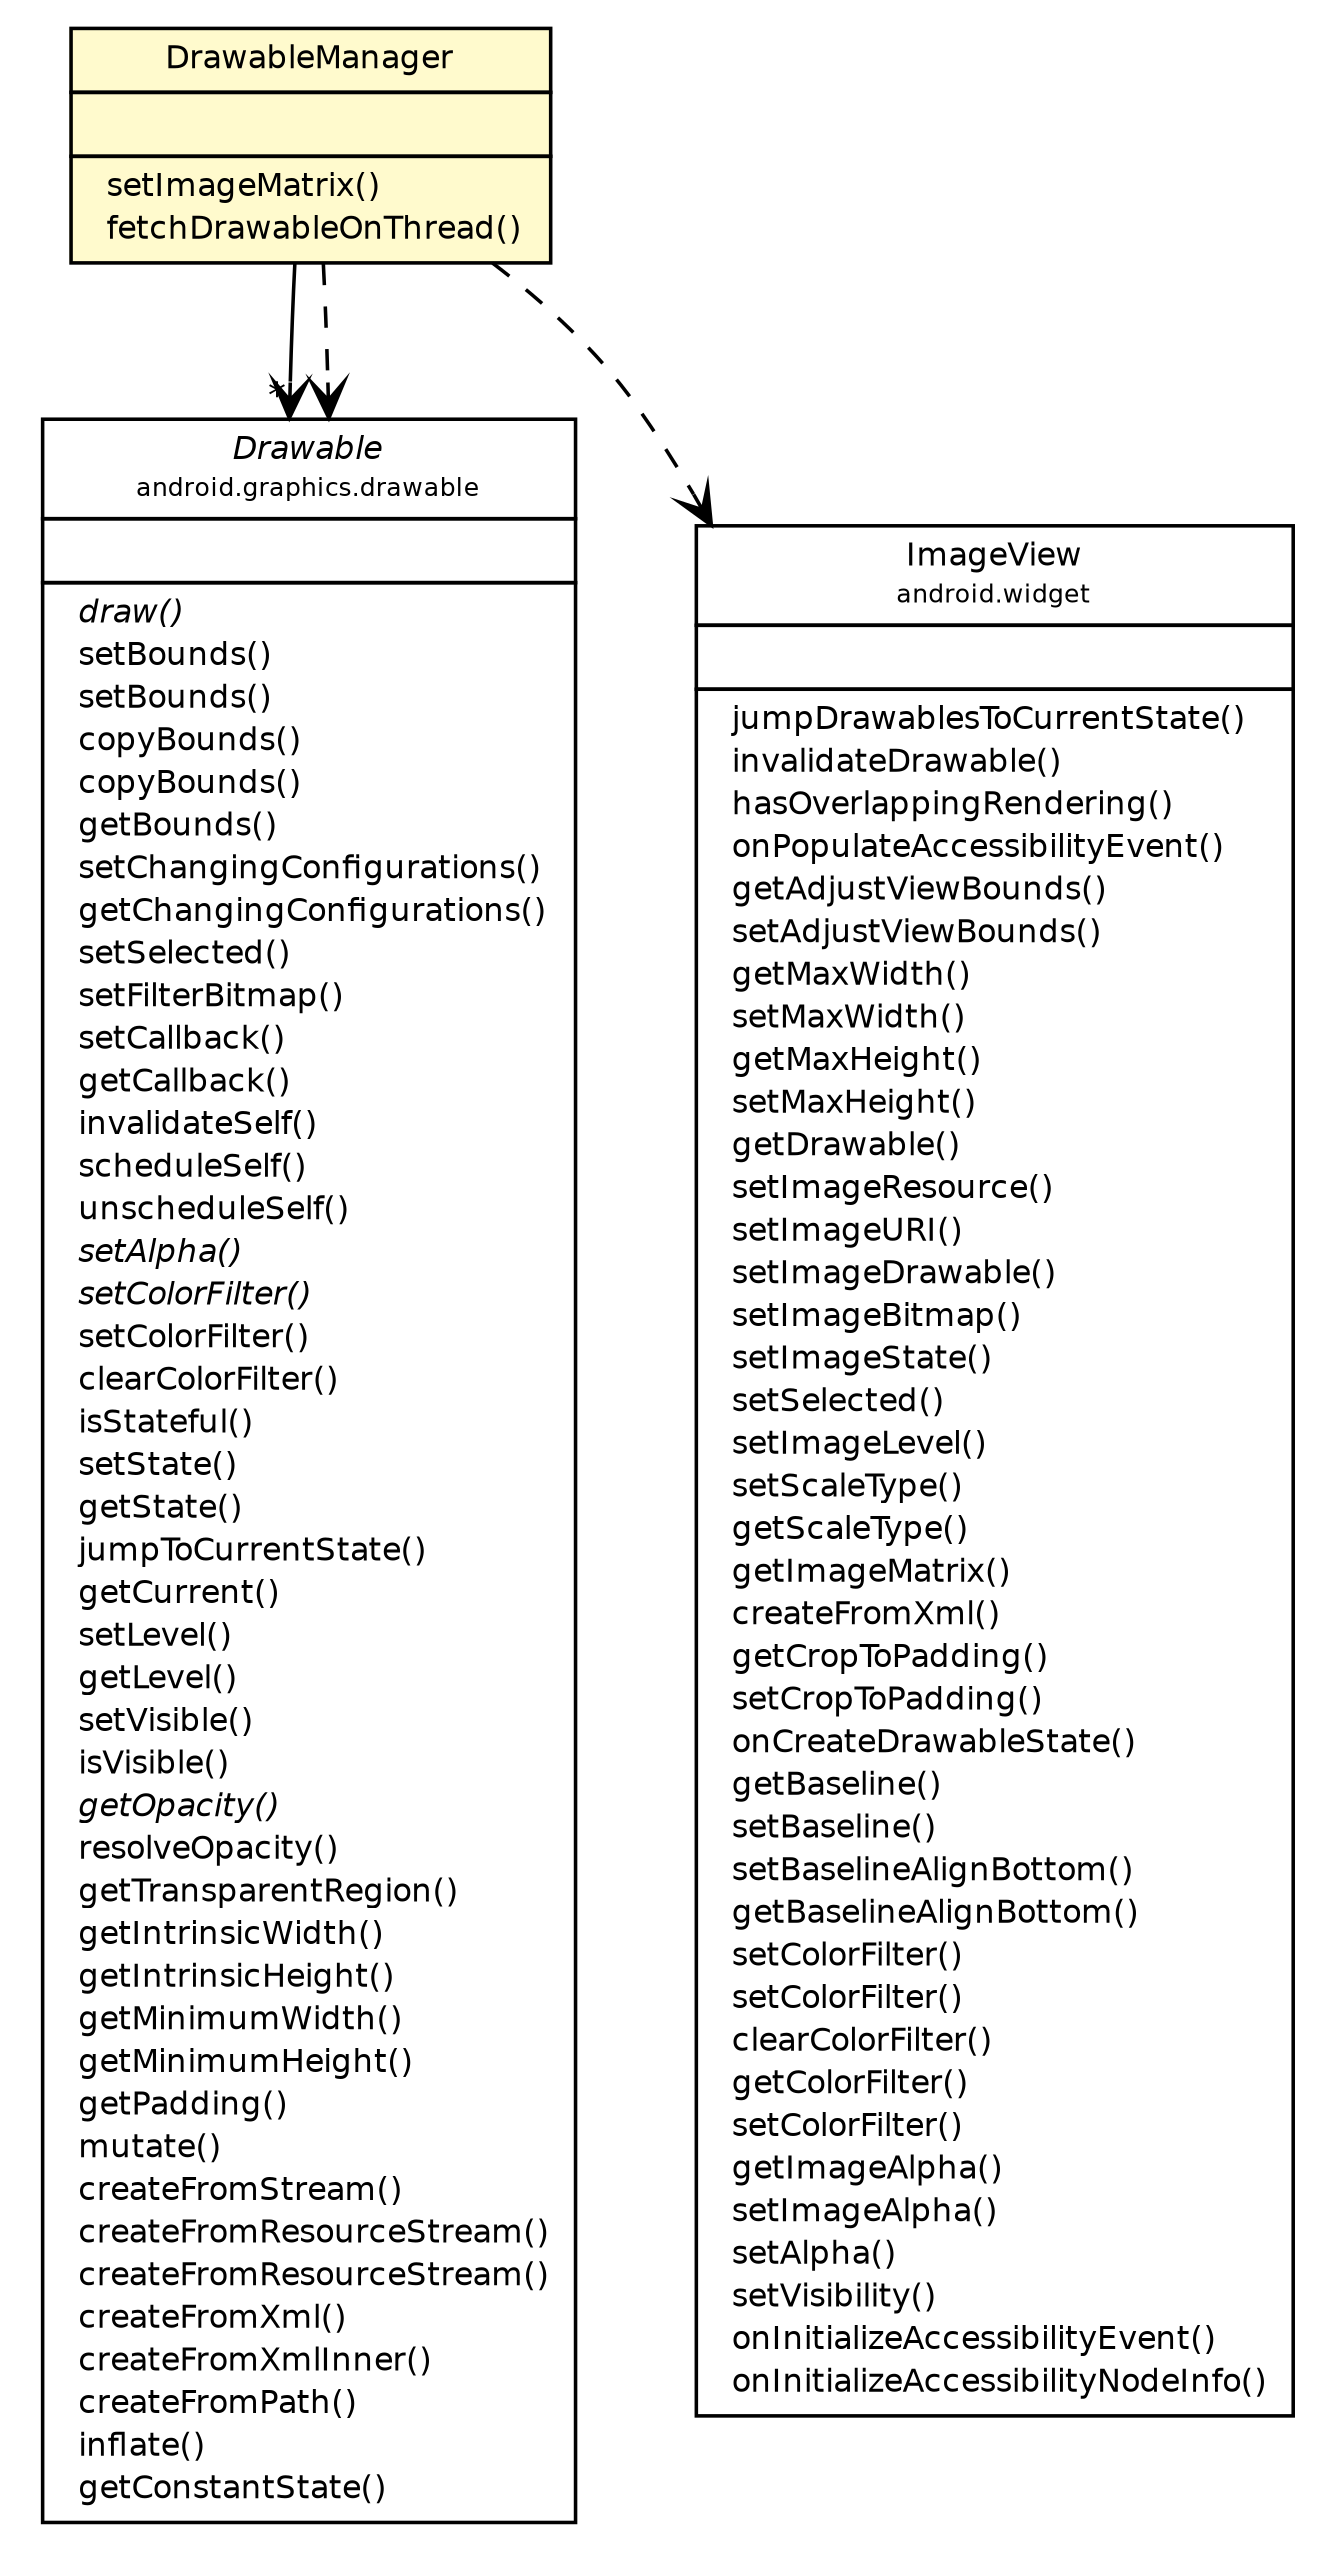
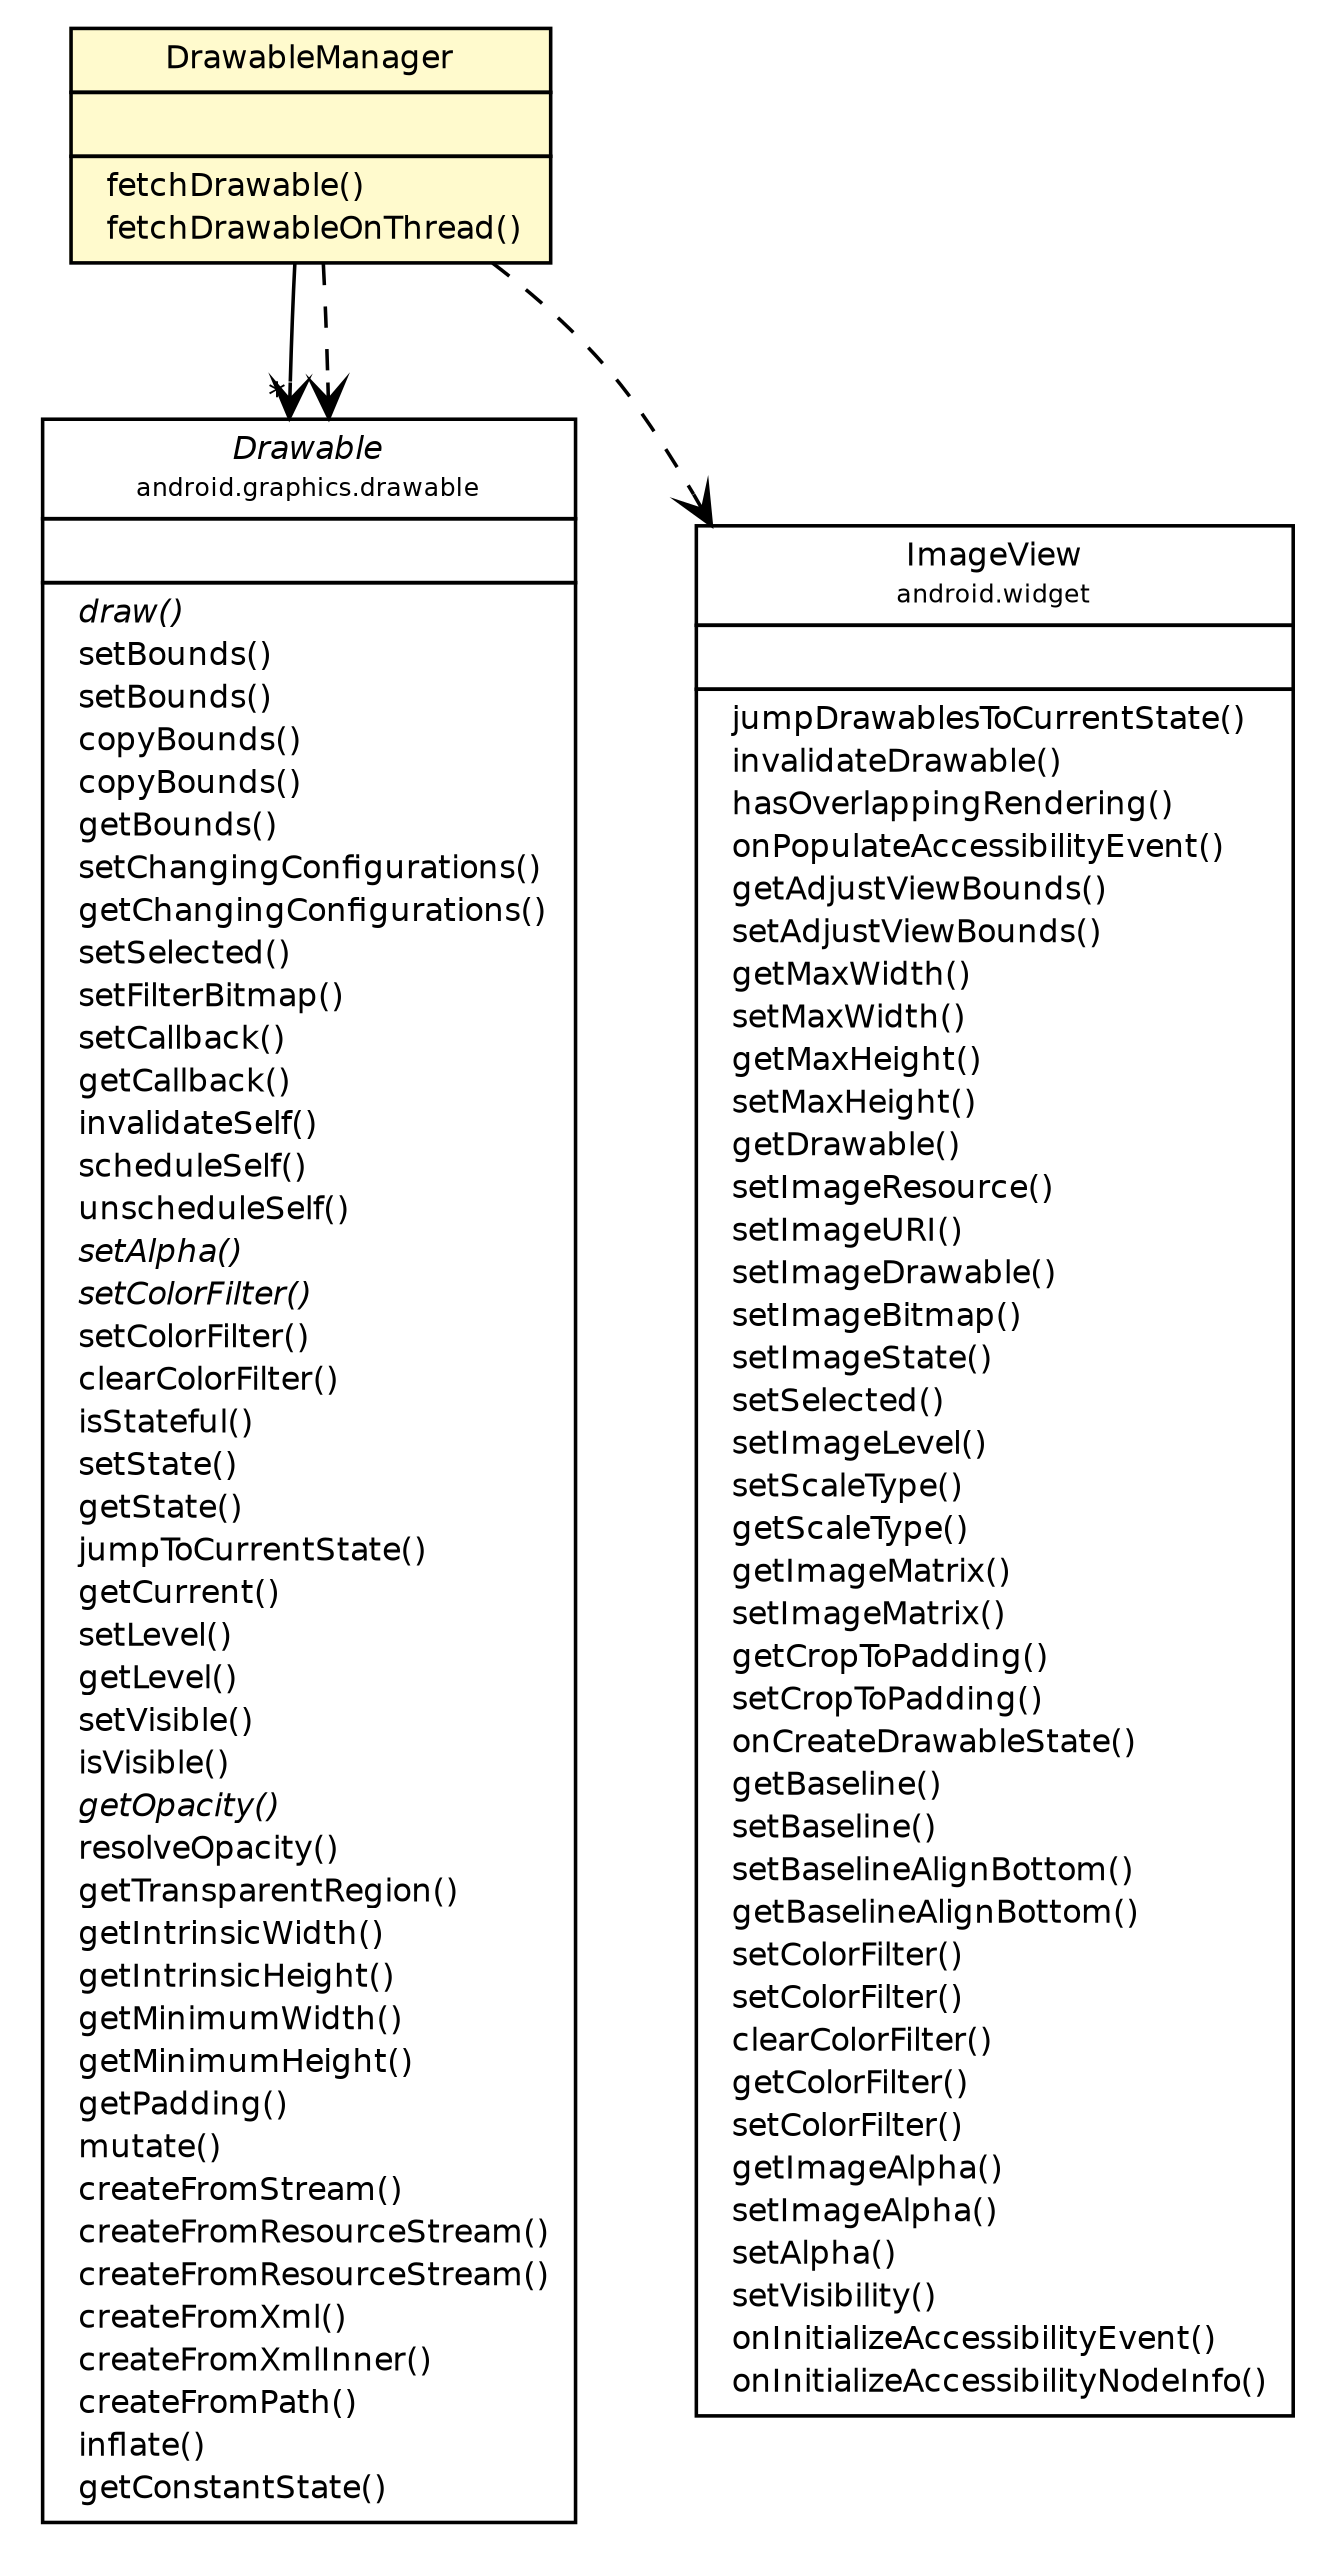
node "DrawableManager": text "setImageMatrix()" -> "fetchDrawable()"
node "ImageView": text "createFromXml()" -> "setImageMatrix()"
